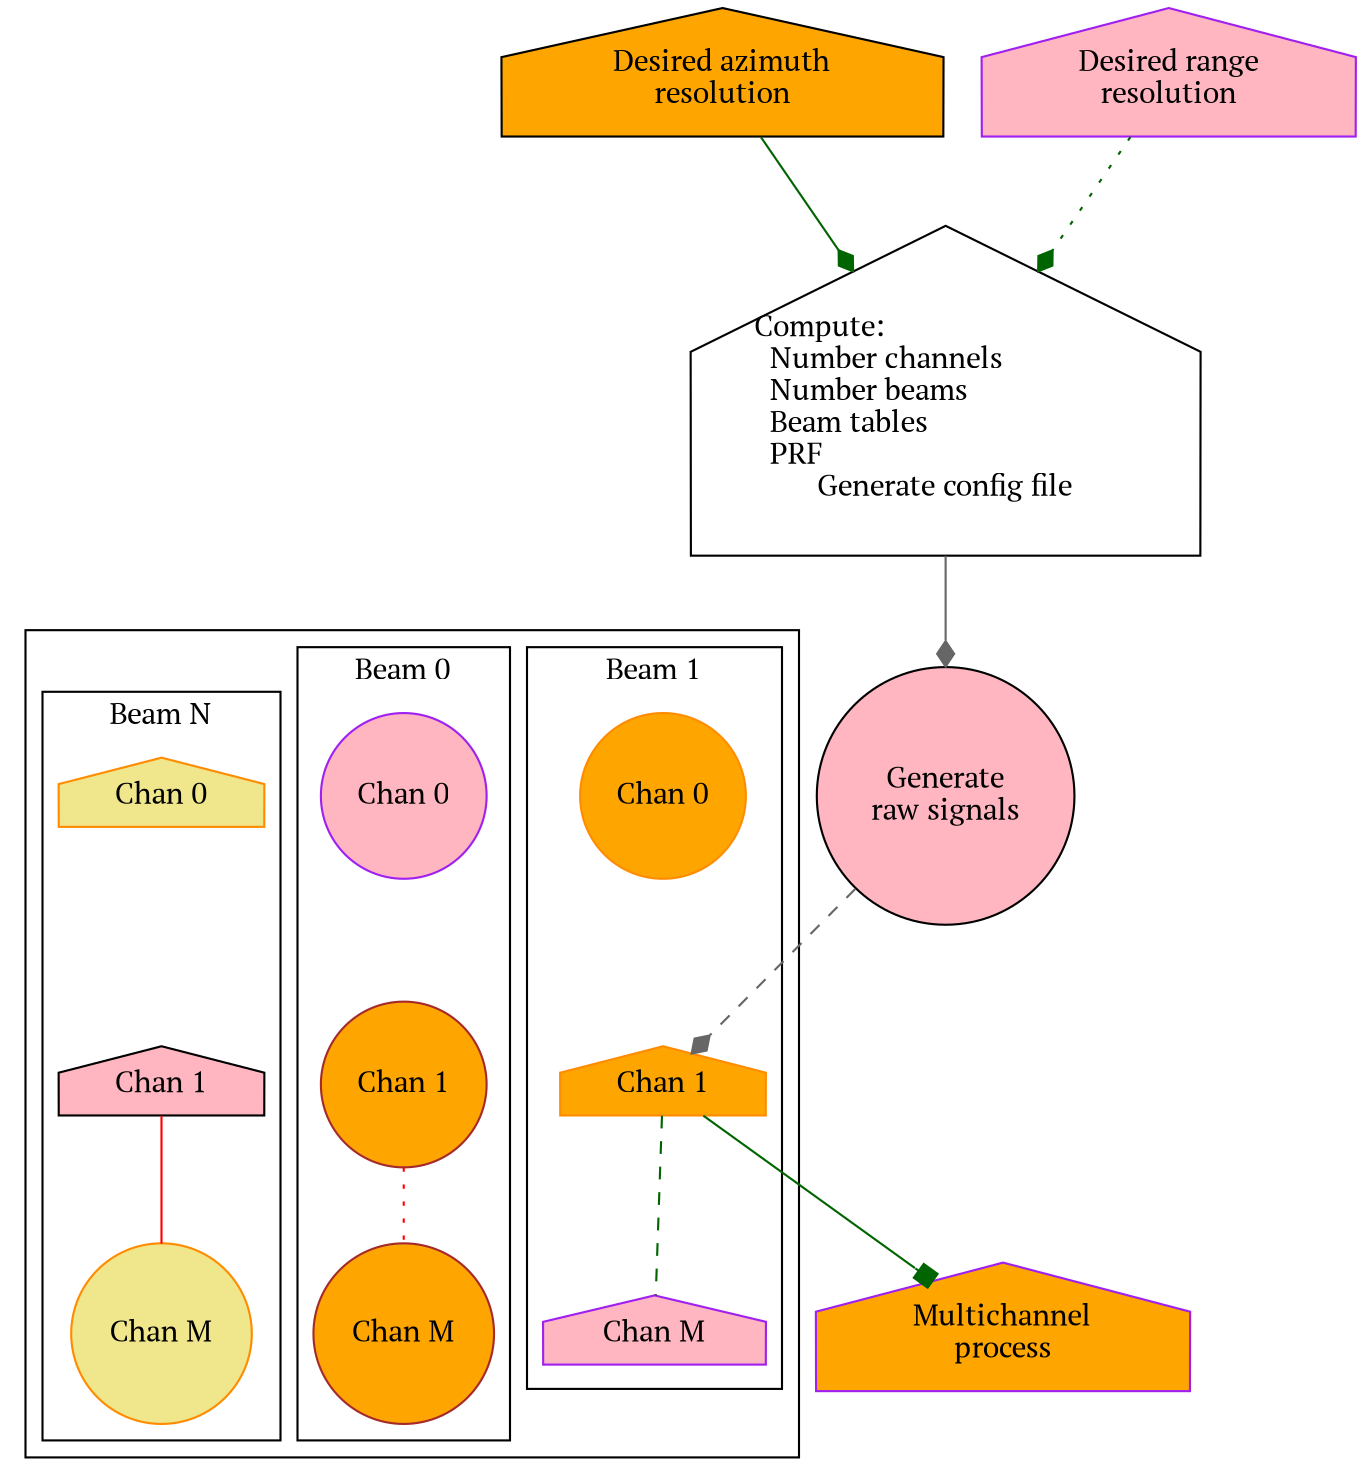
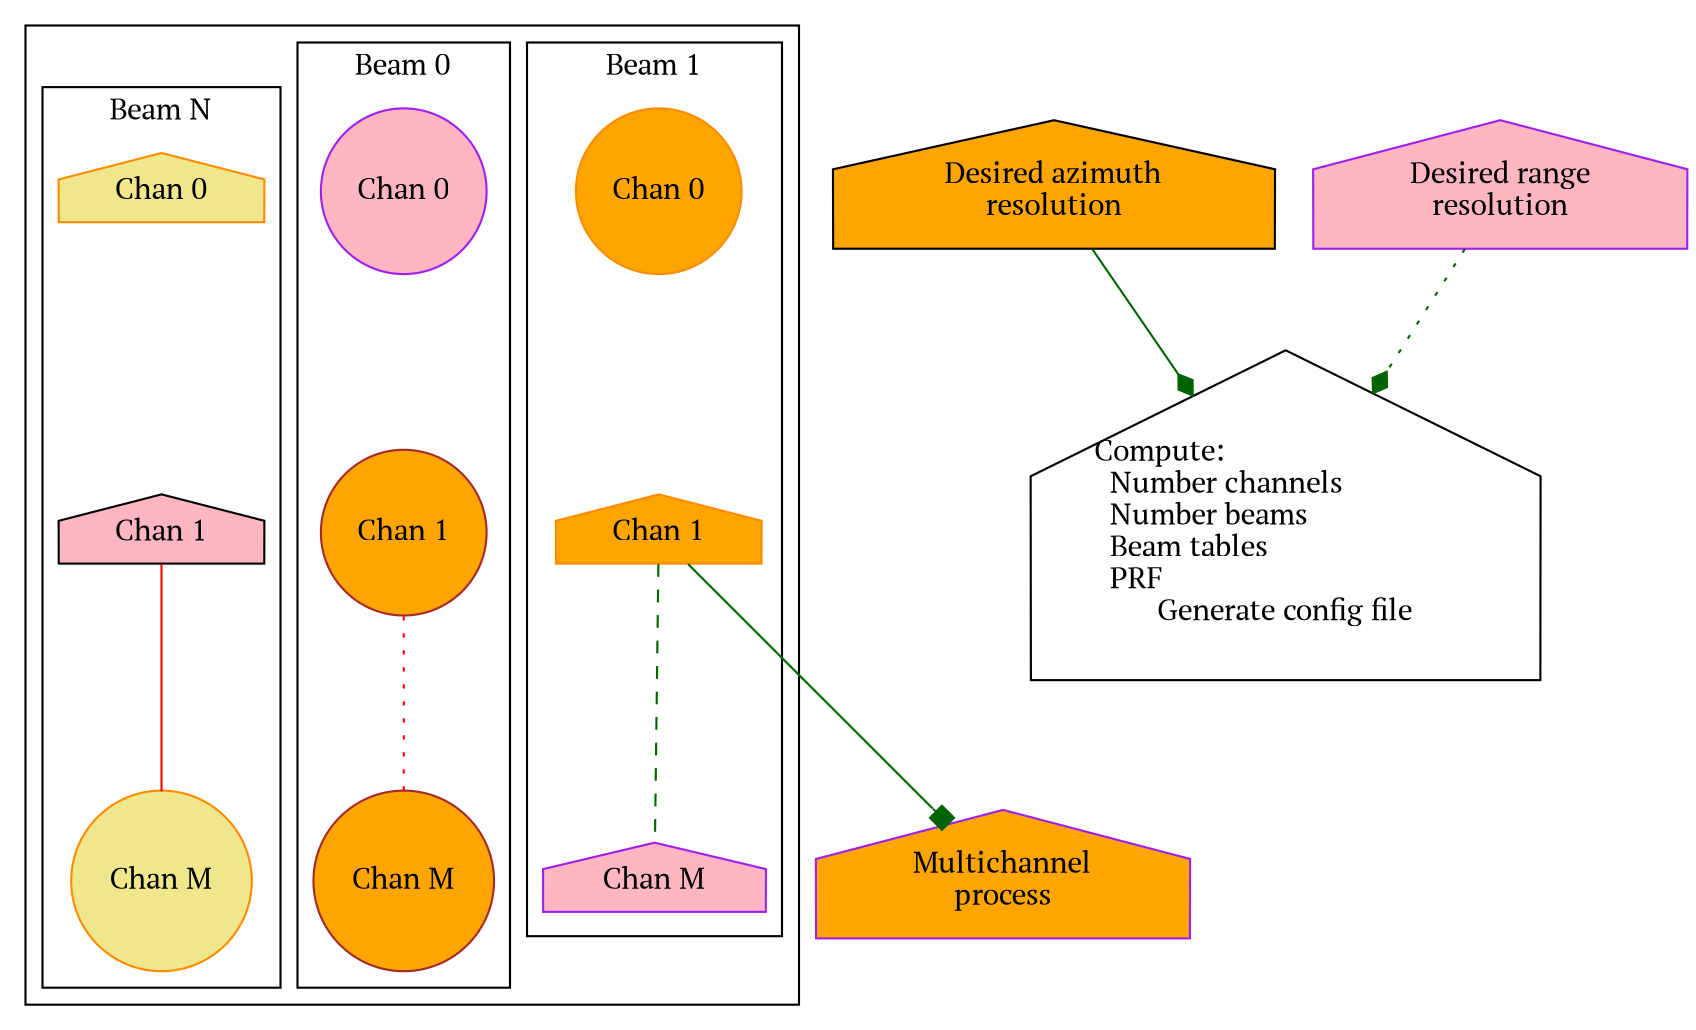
node "Generate raw signals": removed
